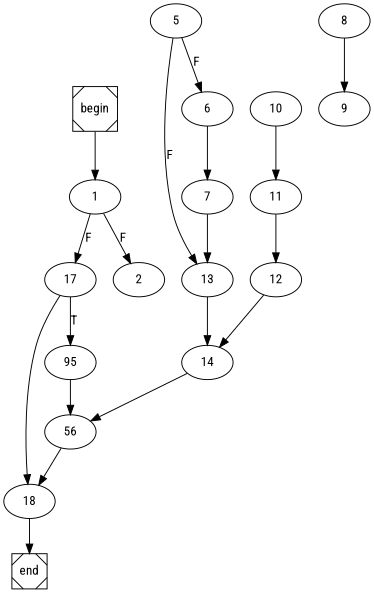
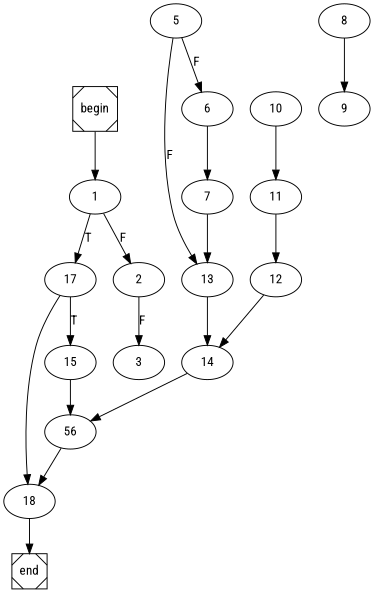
edge "1" -> "17": label "F" -> "T"
node "95": label "95" -> "15"
node "3": added
